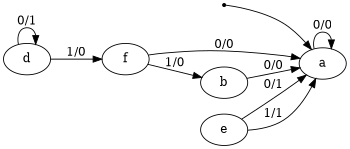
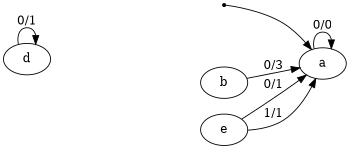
node "f": removed
edge "b" -> "a": label "0/0" -> "0/3"
